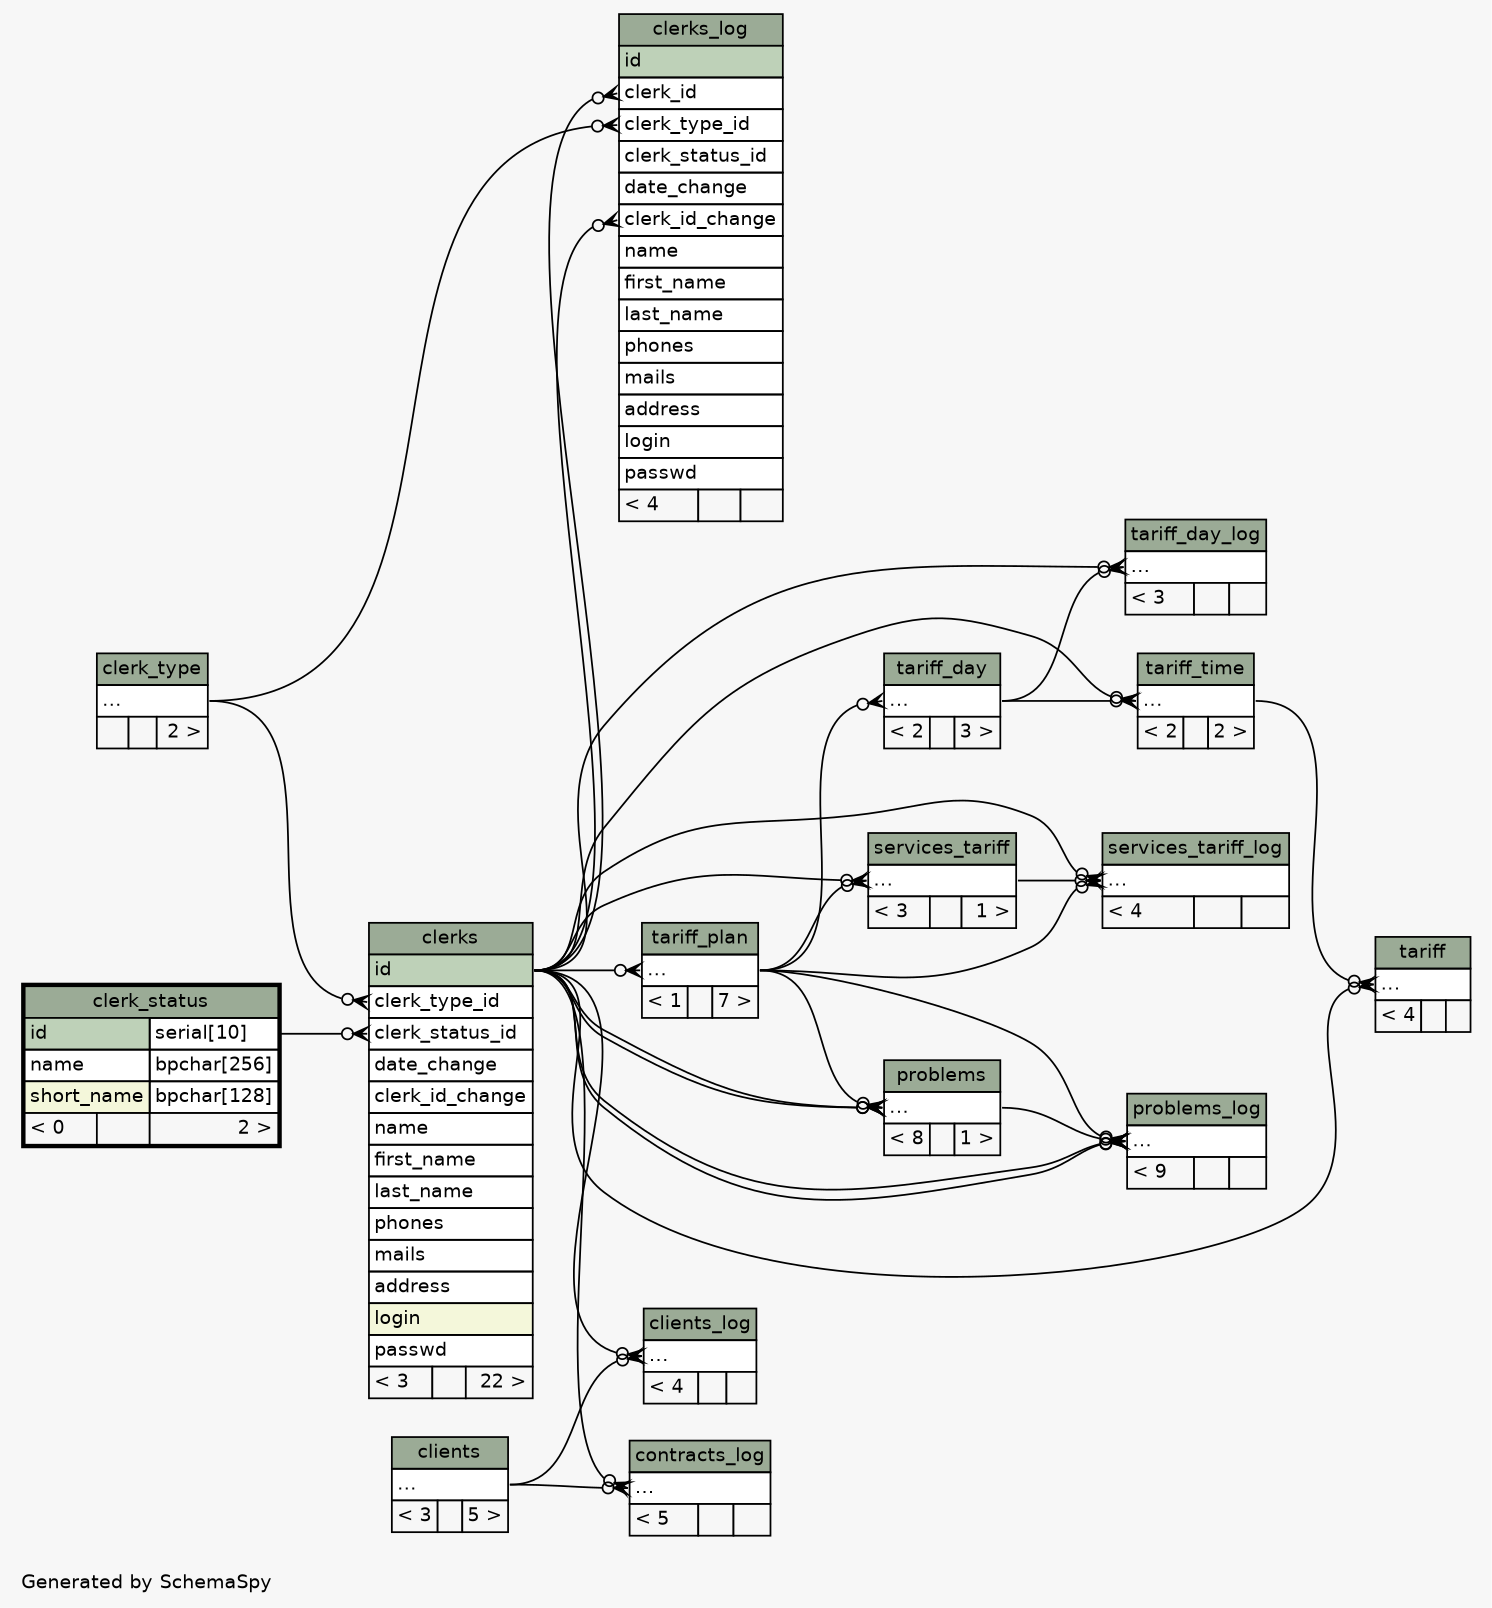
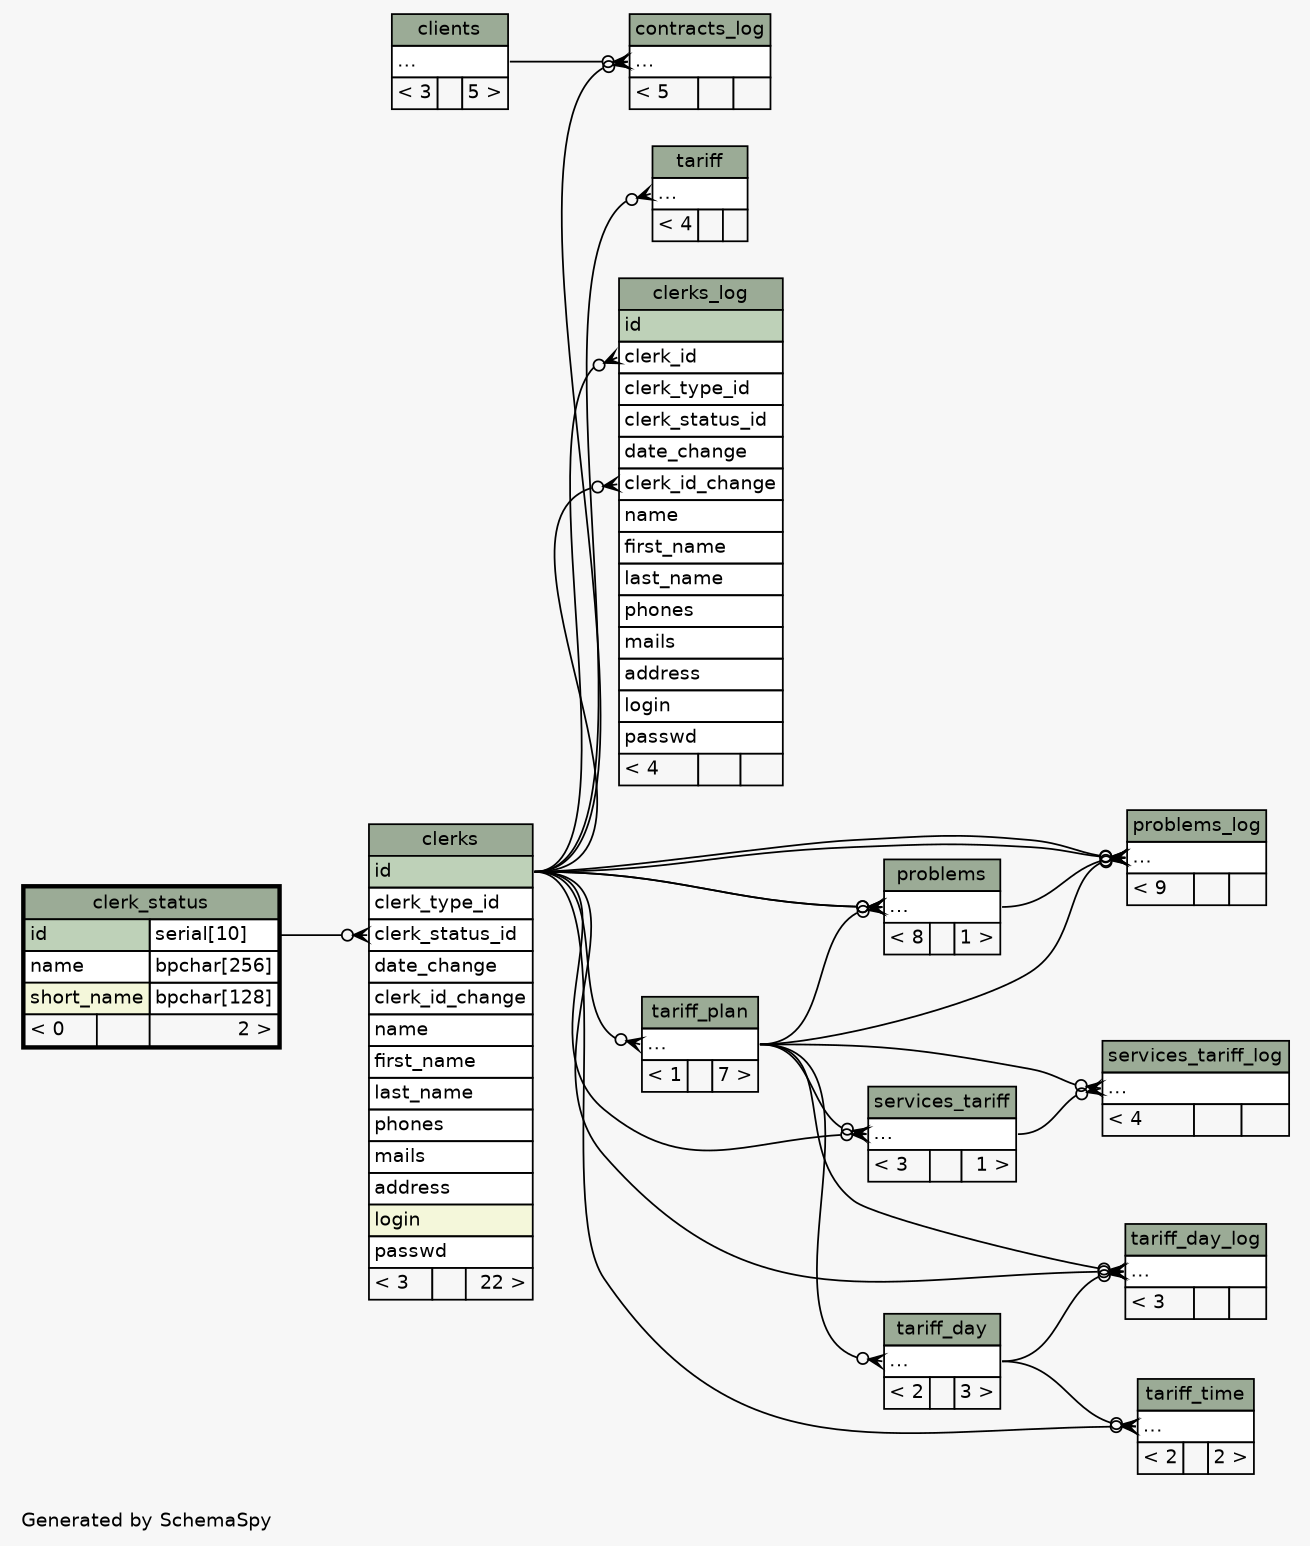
node "clerk_type": removed
edge "clerks" -> "services_tariff_log": removed
edge "tariff_time" -> "tariff": removed
edge "tariff_plan" -> "tariff_day_log": added
node "clients_log": removed
